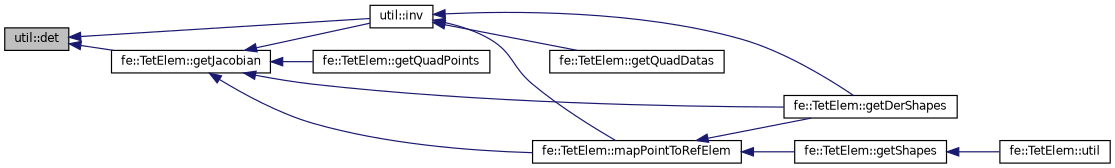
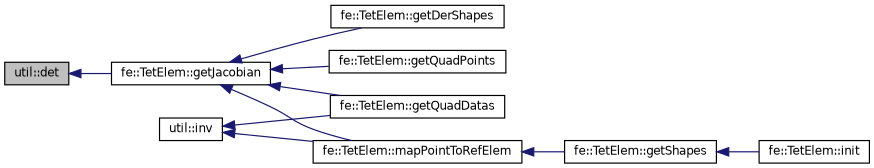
edge "fe::TetElem::getDerShapes" -> "util::inv": removed
edge "util::inv" -> "util::det": removed
edge "util::inv" -> "fe::TetElem::getJacobian": now "fe::TetElem::getQuadDatas" -> "fe::TetElem::getJacobian"
edge "fe::TetElem::getDerShapes" -> "fe::TetElem::mapPointToRefElem": removed
node "fe::TetElem::util": label "fe::TetElem::util" -> "fe::TetElem::init"
